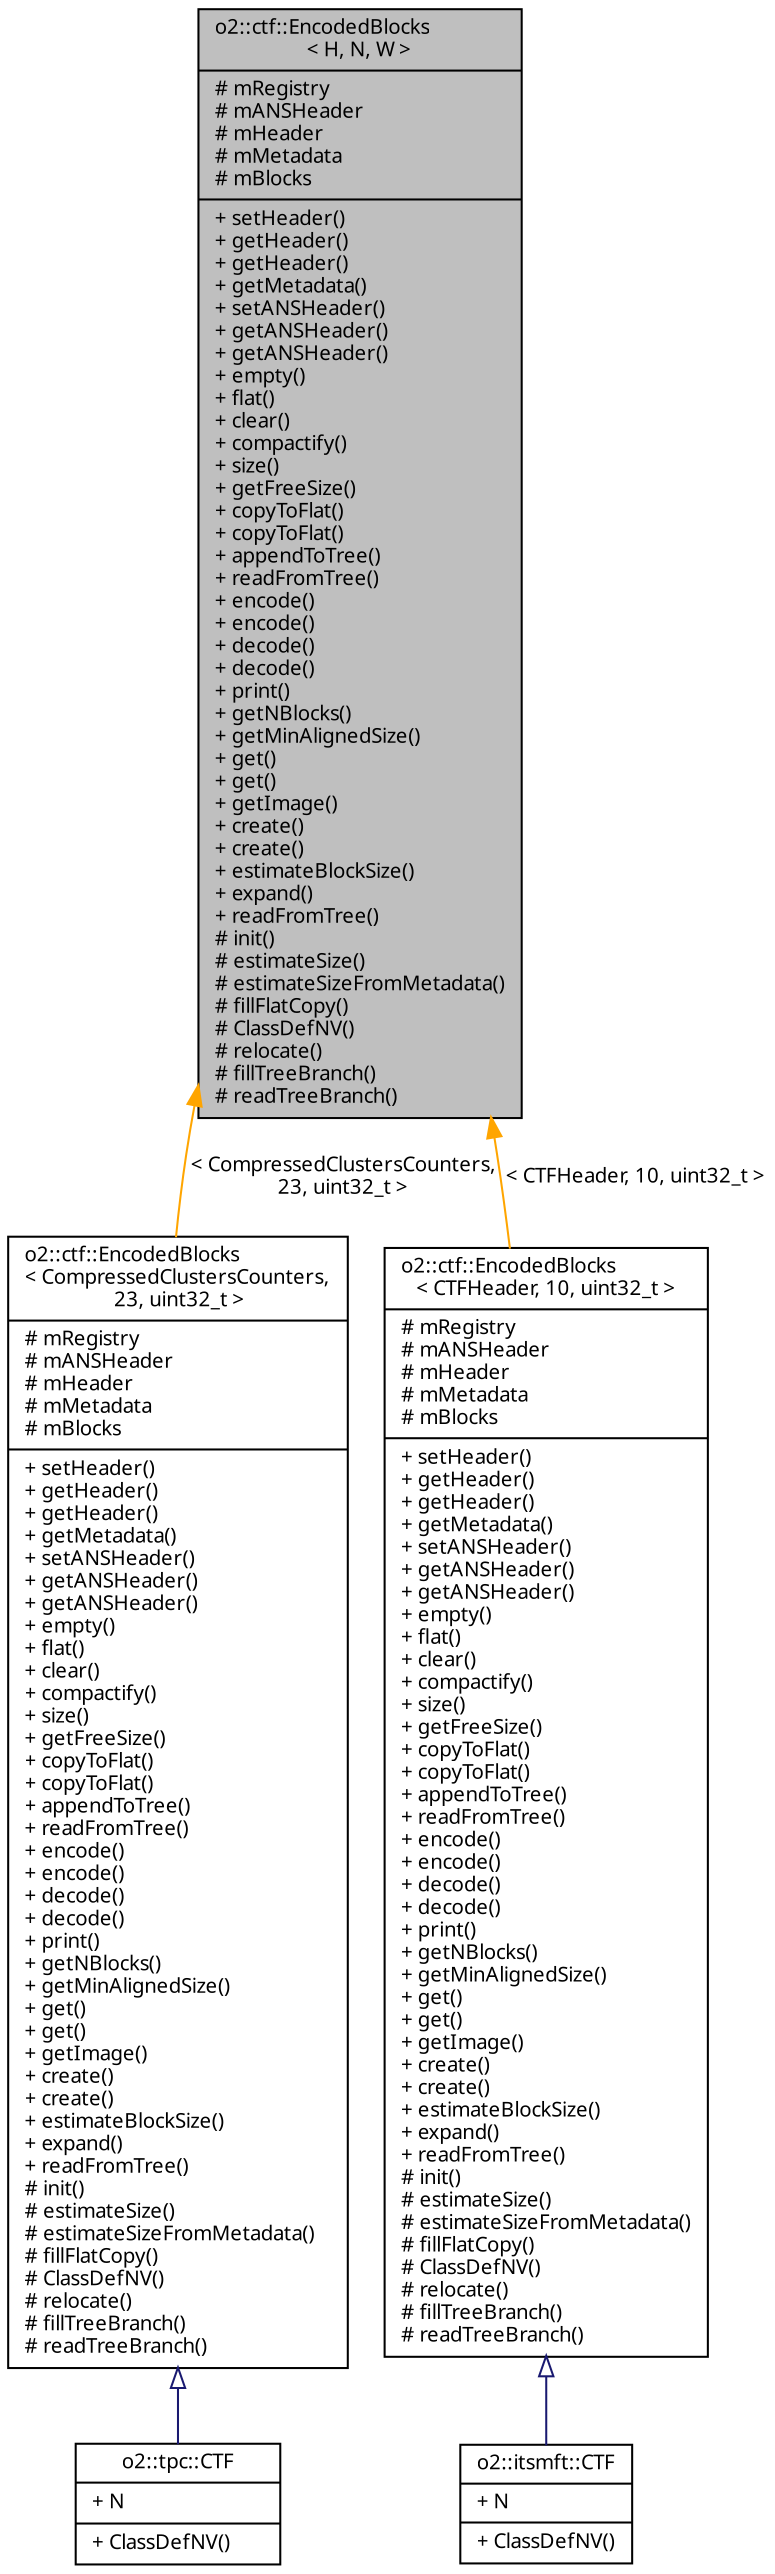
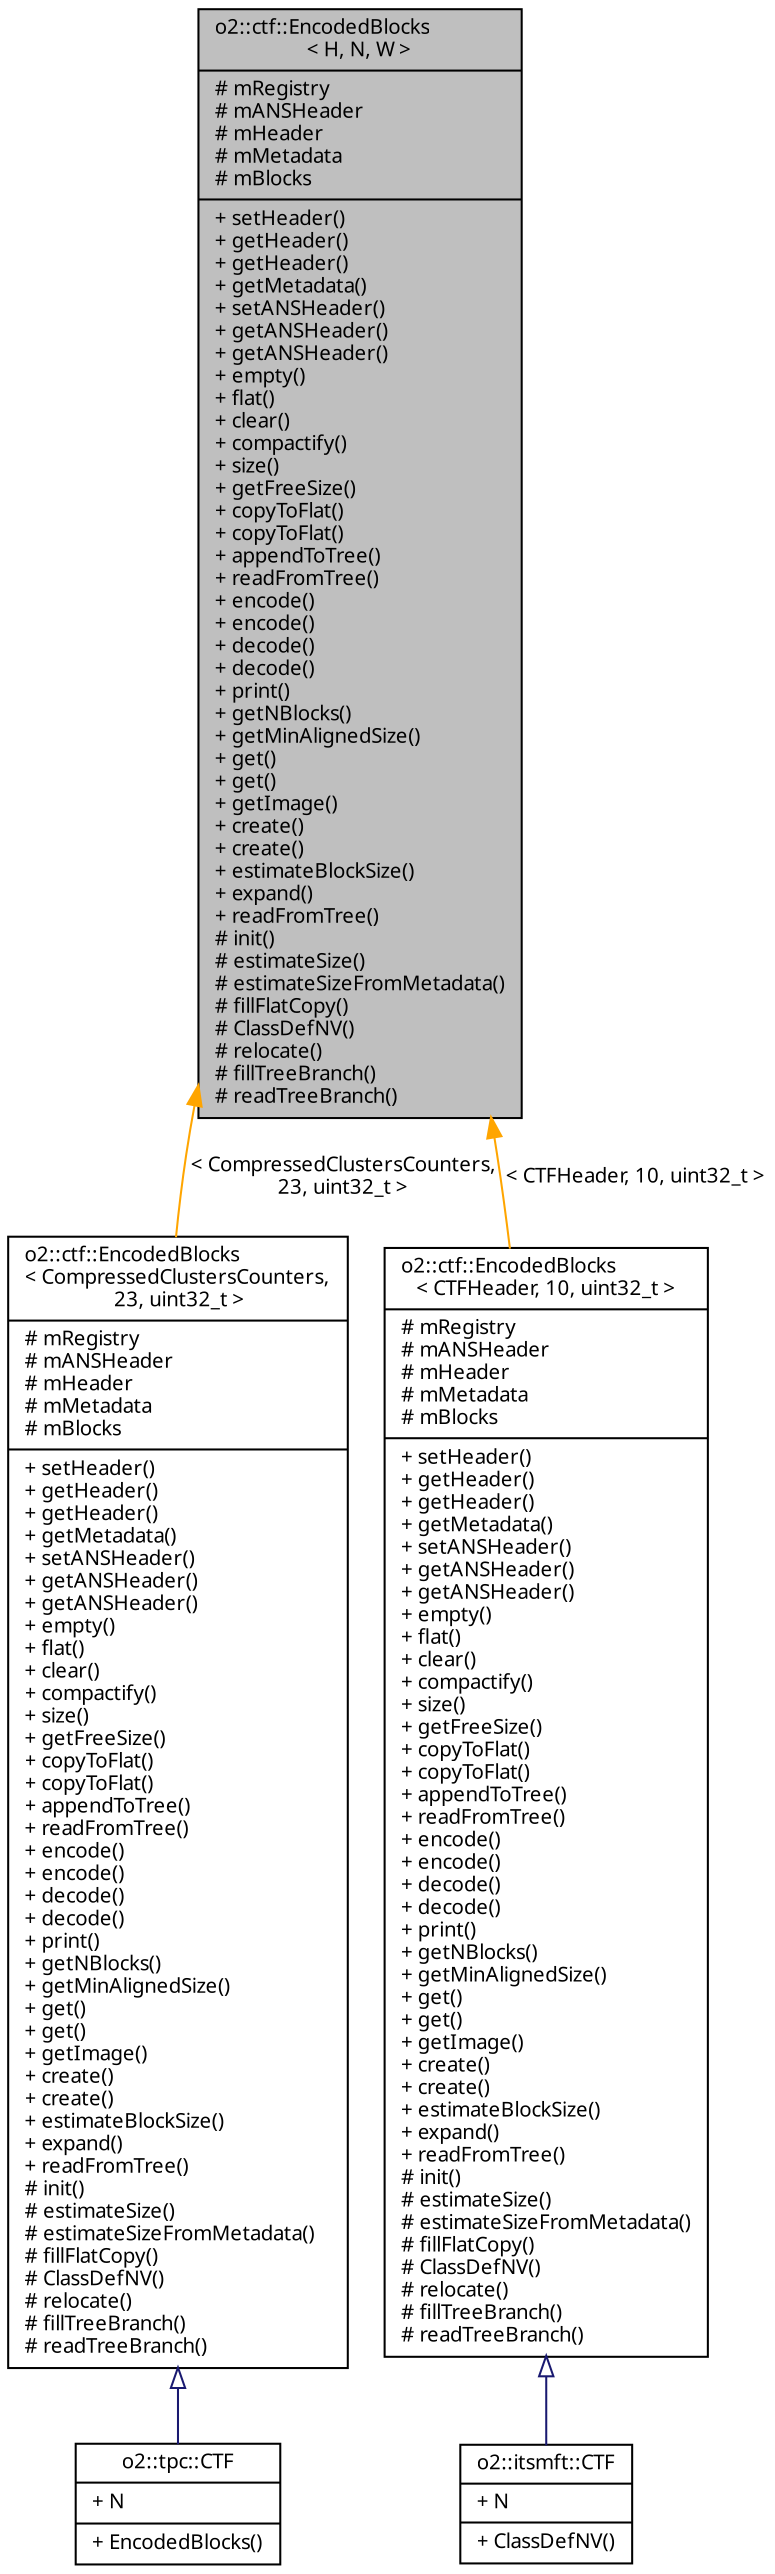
node "o2::tpc::CTF": text "+ ClassDefNV()" -> "+ EncodedBlocks()"
